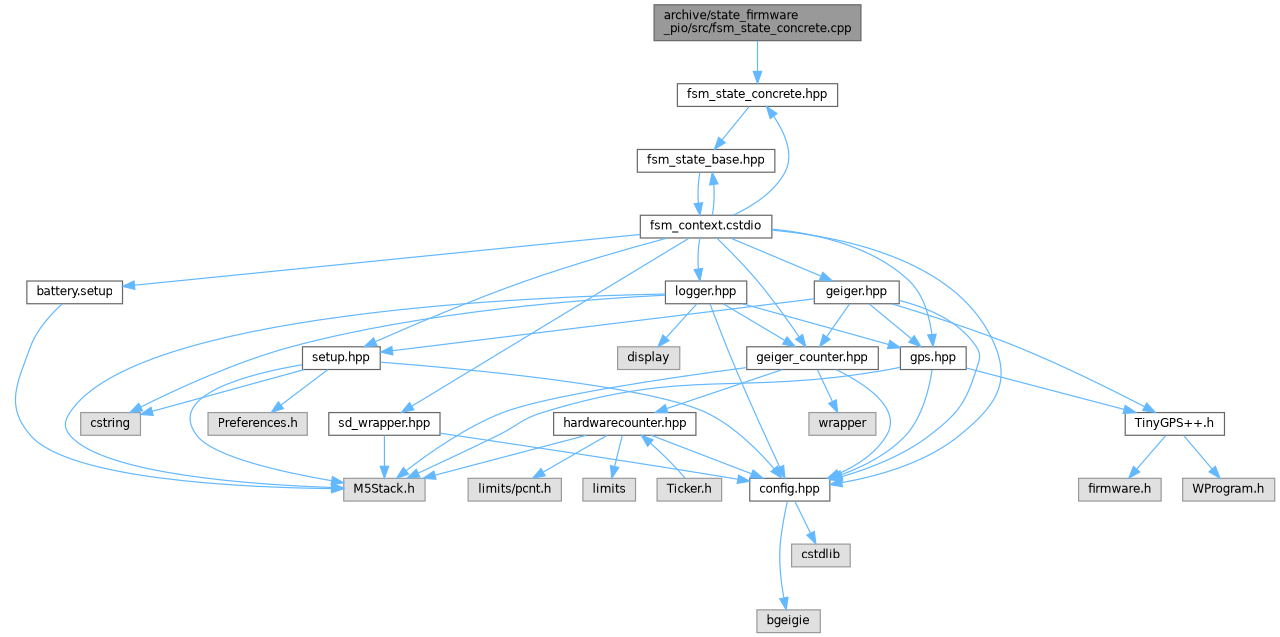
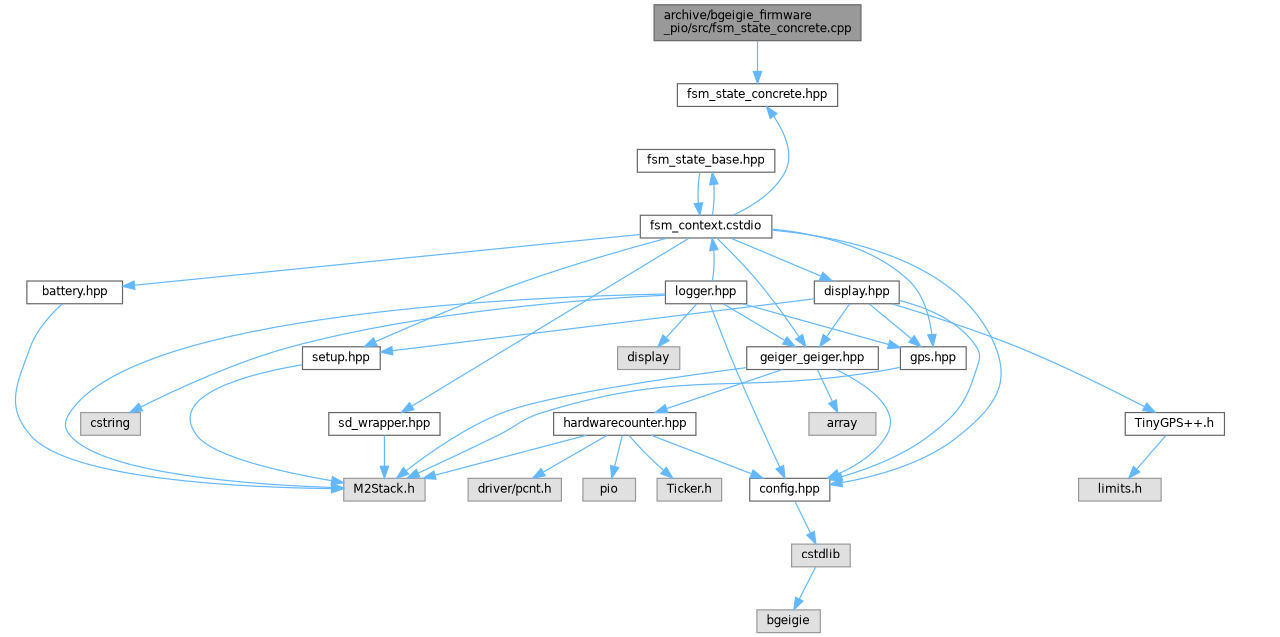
node "archive/state_firmware _pio/src/fsm_state_concrete.cpp": label "archive/state_firmware _pio/src/fsm_state_concrete.cpp" -> "archive/bgeigie_firmware _pio/src/fsm_state_concrete.cpp"
edge "fsm_state_concrete.hpp" -> "fsm_state_base.hpp": removed
edge "fsm_context.cstdio" -> "logger.hpp": reversed
node "battery.setup": label "battery.setup" -> "battery.hpp"
node "geiger.hpp": label "geiger.hpp" -> "display.hpp"
node "geiger_counter.hpp": label "geiger_counter.hpp" -> "geiger_geiger.hpp"
edge "setup.hpp" -> "config.hpp": removed
edge "setup.hpp" -> "cstring": removed
edge "gps.hpp" -> "TinyGPS++.h": removed
node "Preferences.h": removed
node "wrapper": label "wrapper" -> "array"
edge "gps.hpp" -> "config.hpp": removed
edge "sd_wrapper.hpp" -> "config.hpp": removed
edge "Ticker.h" -> "hardwarecounter.hpp": reversed
node "M5Stack.h": label "M5Stack.h" -> "M2Stack.h"
node "limits/pcnt.h": label "limits/pcnt.h" -> "driver/pcnt.h"
node "limits": label "limits" -> "pio"
node "firmware.h": label "firmware.h" -> "limits.h"
node "WProgram.h": removed
edge "config.hpp" -> "bgeigie": now "cstdlib" -> "bgeigie"
